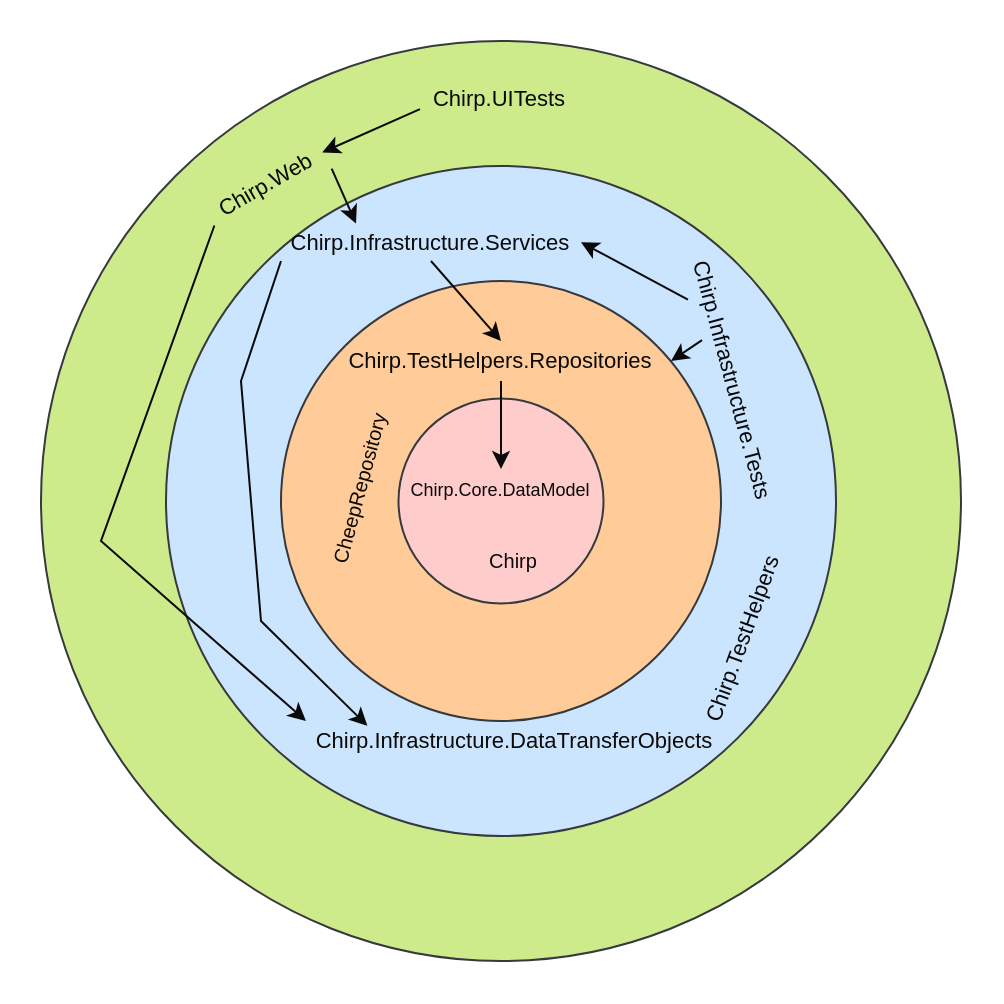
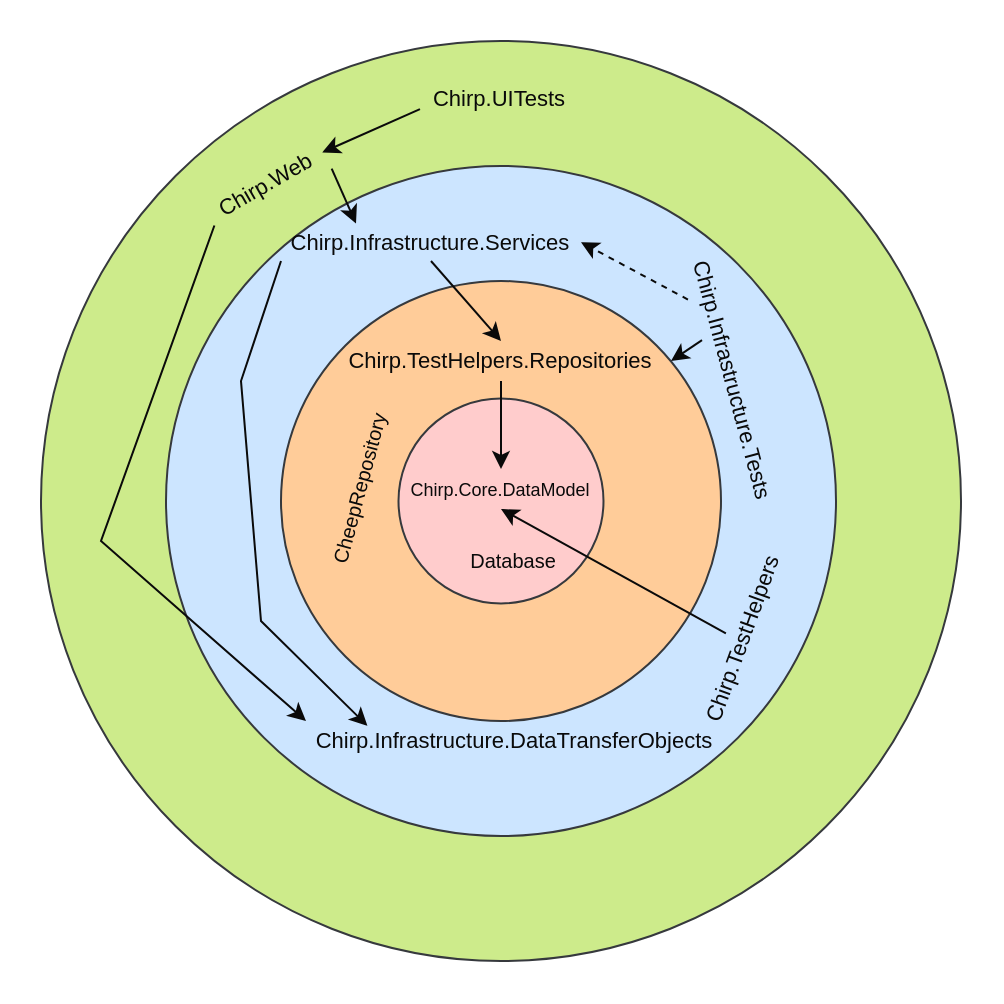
edge "Chirp.Infrastructure.Tests" -> "Chirp.Infrastructure.Services": style solid -> dashed
node "Chirp": label "Chirp" -> "Database"
edge "Chirp.TestHelpers" -> "Chirp.Core.DataModel": added
